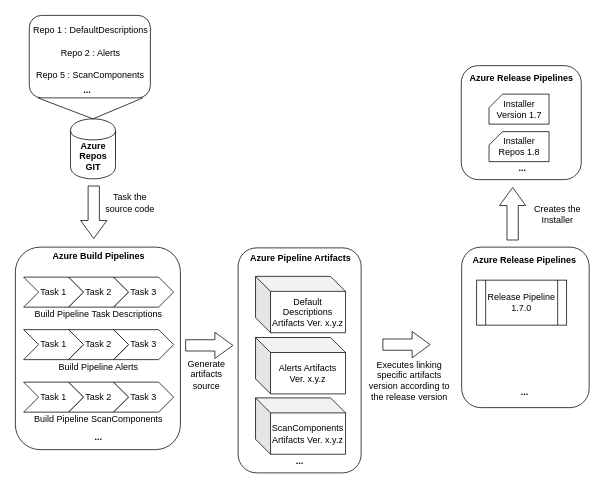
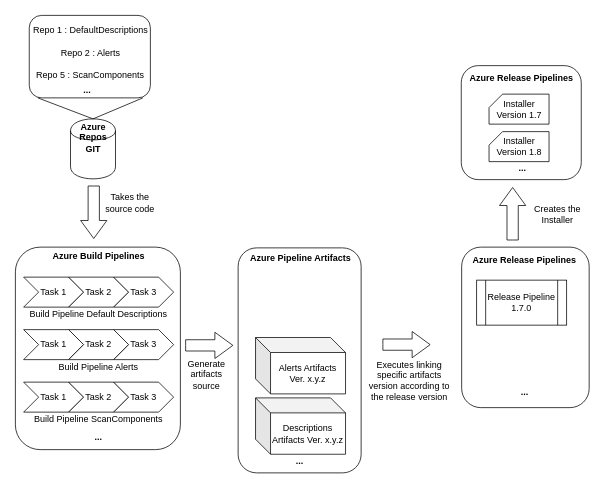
node "Installer Repos 1.8": label "Installer Repos 1.8" -> "Installer Version 1.8"
node "Azure Repos GIT": moved (93, 156) -> (93, 138)
node "Task the source code": label "Task the source code" -> "Takes the source code"
node "Default Descriptions Artifacts Ver. x.y.z": removed
node "Build Pipeline Task Descriptions": label "Build Pipeline Task Descriptions" -> "Build Pipeline Default Descriptions"
node "ScanComponents Artifacts Ver. x.y.z": label "ScanComponents Artifacts Ver. x.y.z" -> "Descriptions Artifacts Ver. x.y.z"
